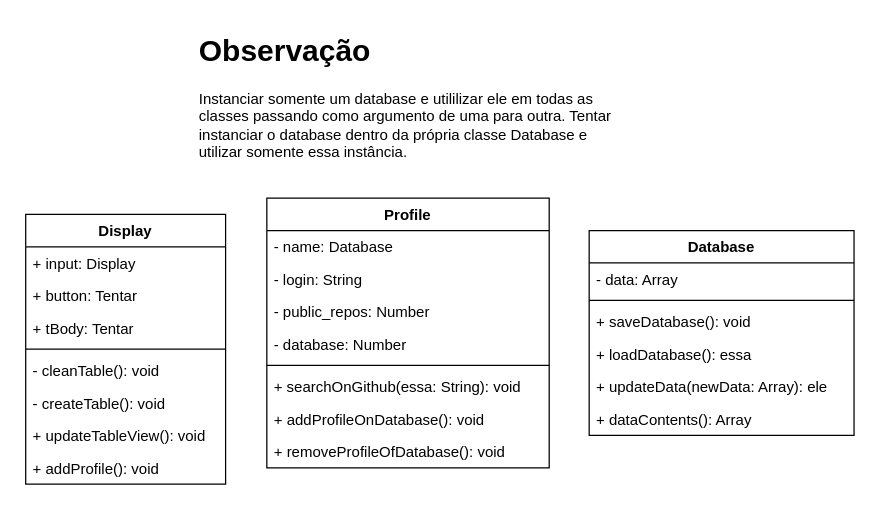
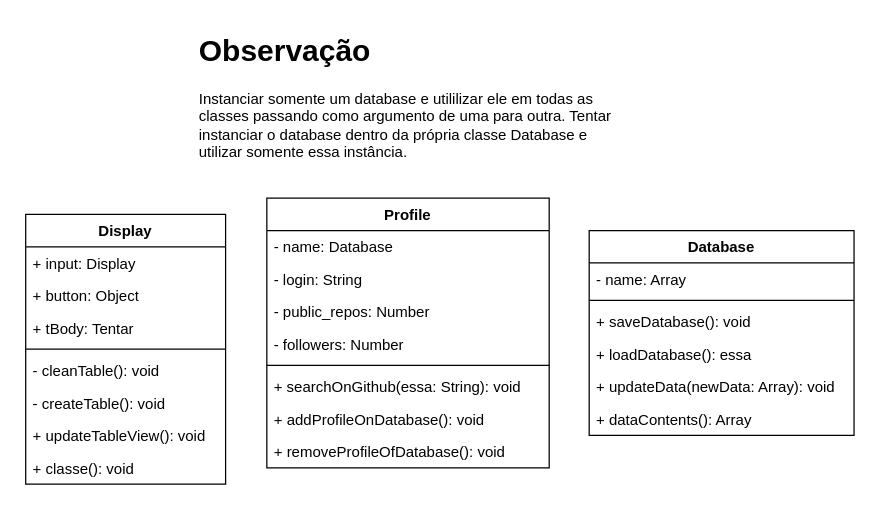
node "- data: Array": label "- data: Array" -> "- name: Array"
node "+ button: Tentar": label "+ button: Tentar" -> "+ button: Object"
node "- database: Number": label "- database: Number" -> "- followers: Number"
node "+ updateData(newData: Array): ele": label "+ updateData(newData: Array): ele" -> "+ updateData(newData: Array): void"
node "+ addProfile(): void": label "+ addProfile(): void" -> "+ classe(): void"
